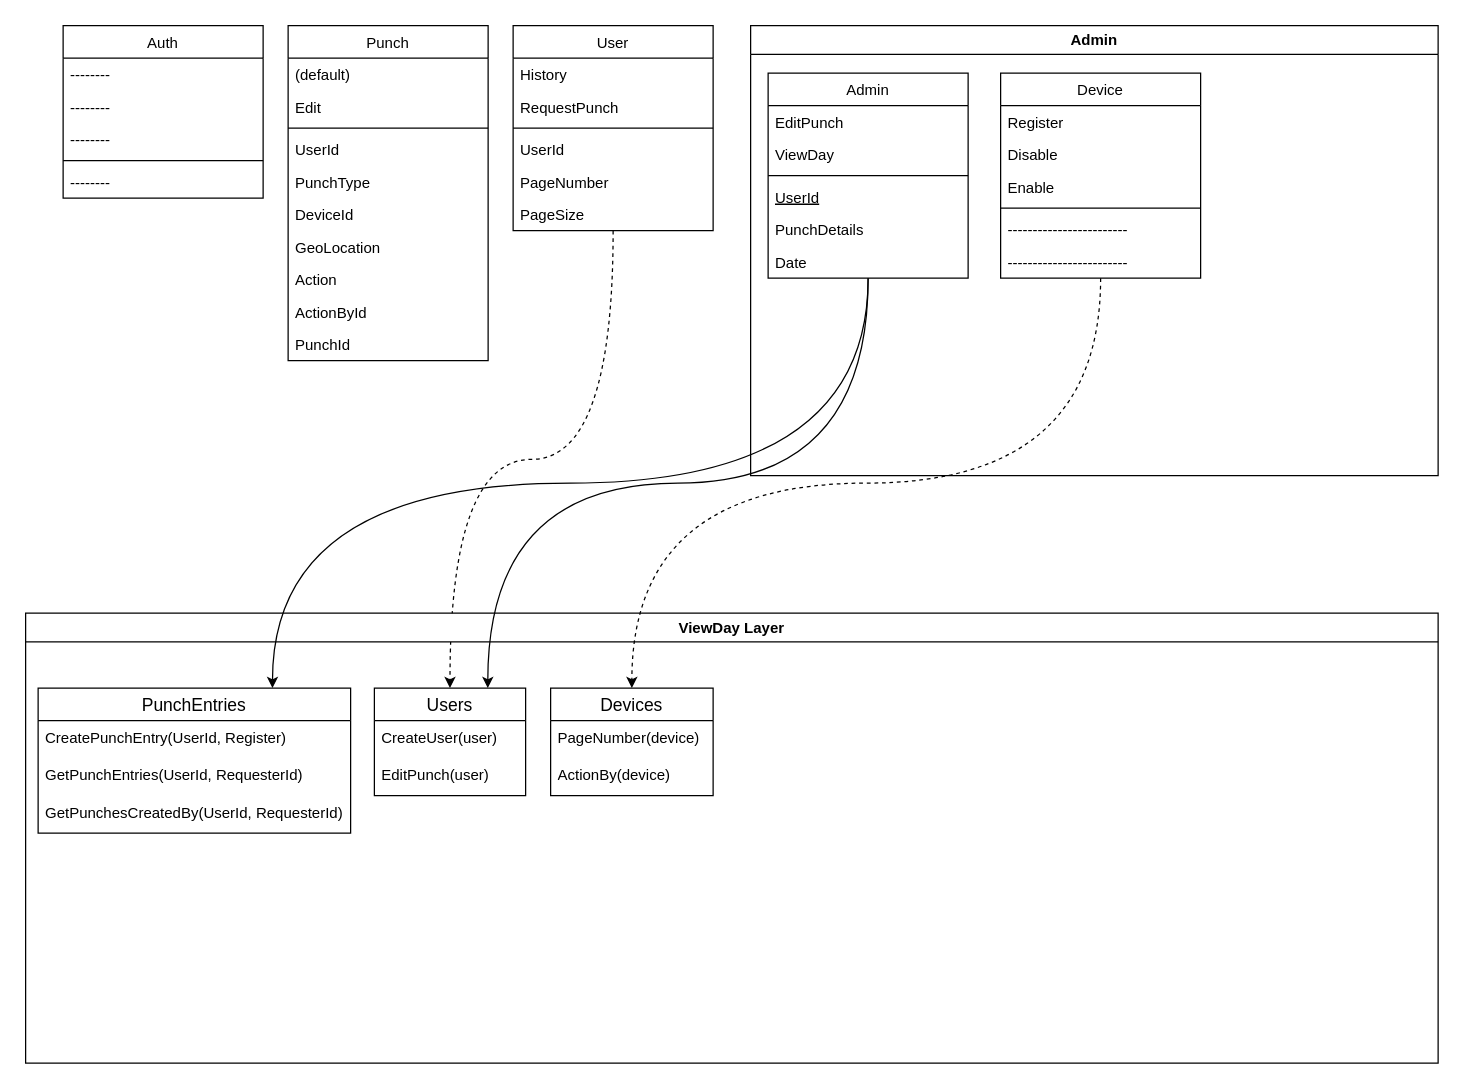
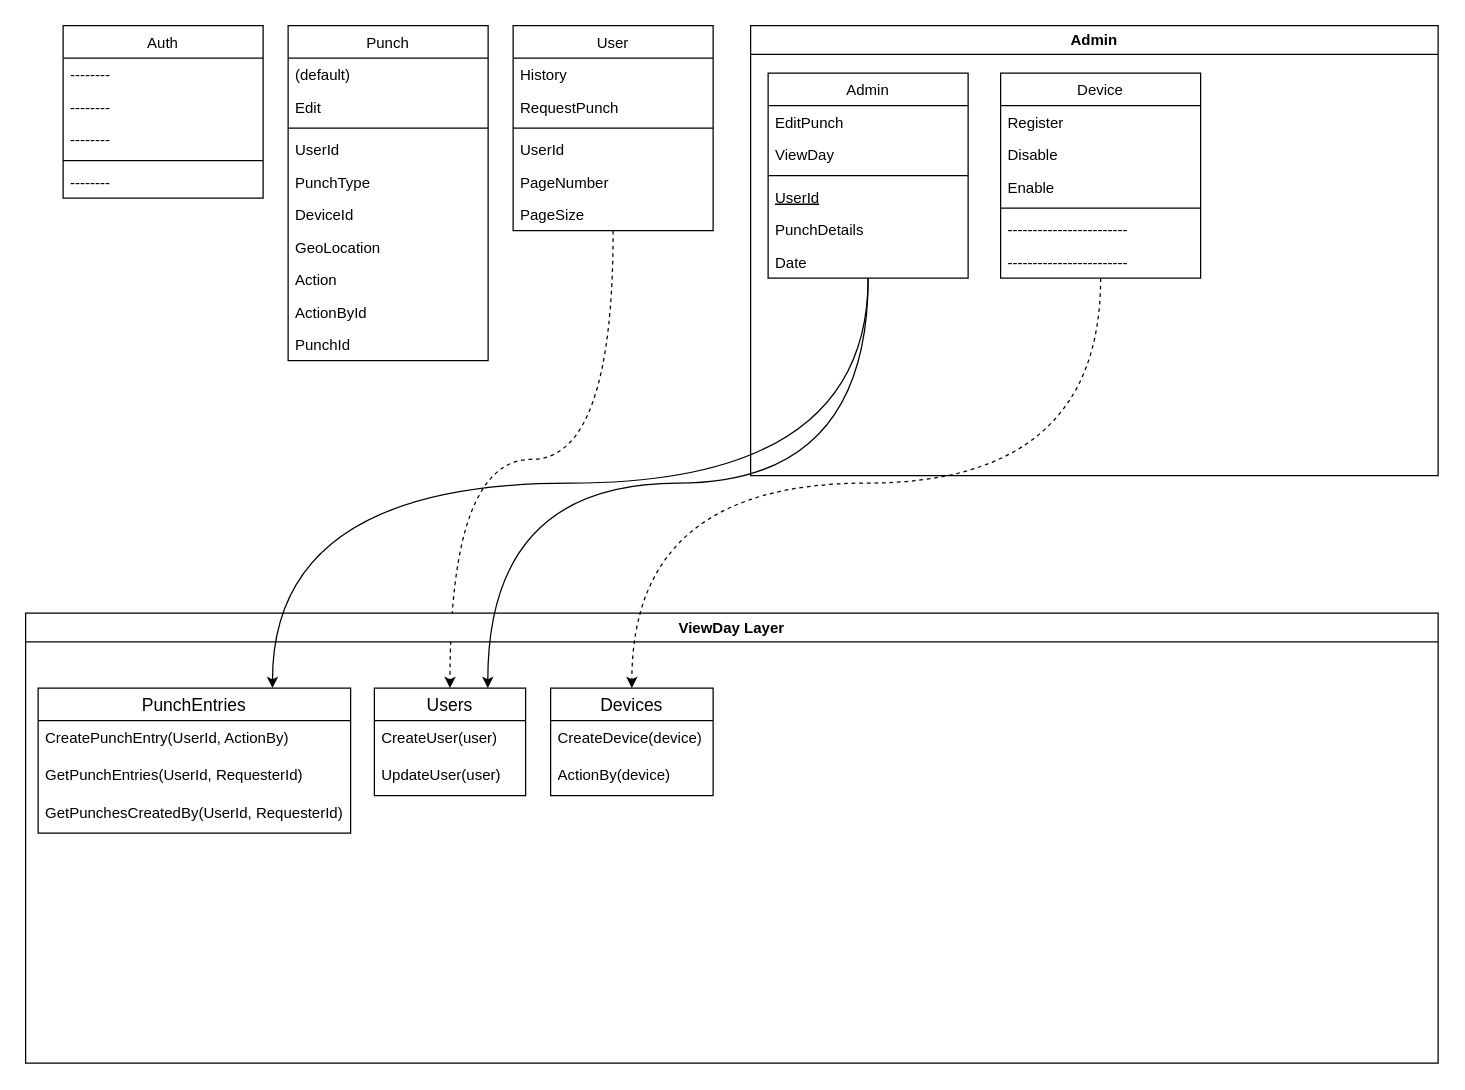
node "CreatePunchEntry(UserId, Register)": label "CreatePunchEntry(UserId, Register)" -> "CreatePunchEntry(UserId, ActionBy)"
node "PageNumber(device)": label "PageNumber(device)" -> "CreateDevice(device)"
node "EditPunch(user)": label "EditPunch(user)" -> "UpdateUser(user)"
